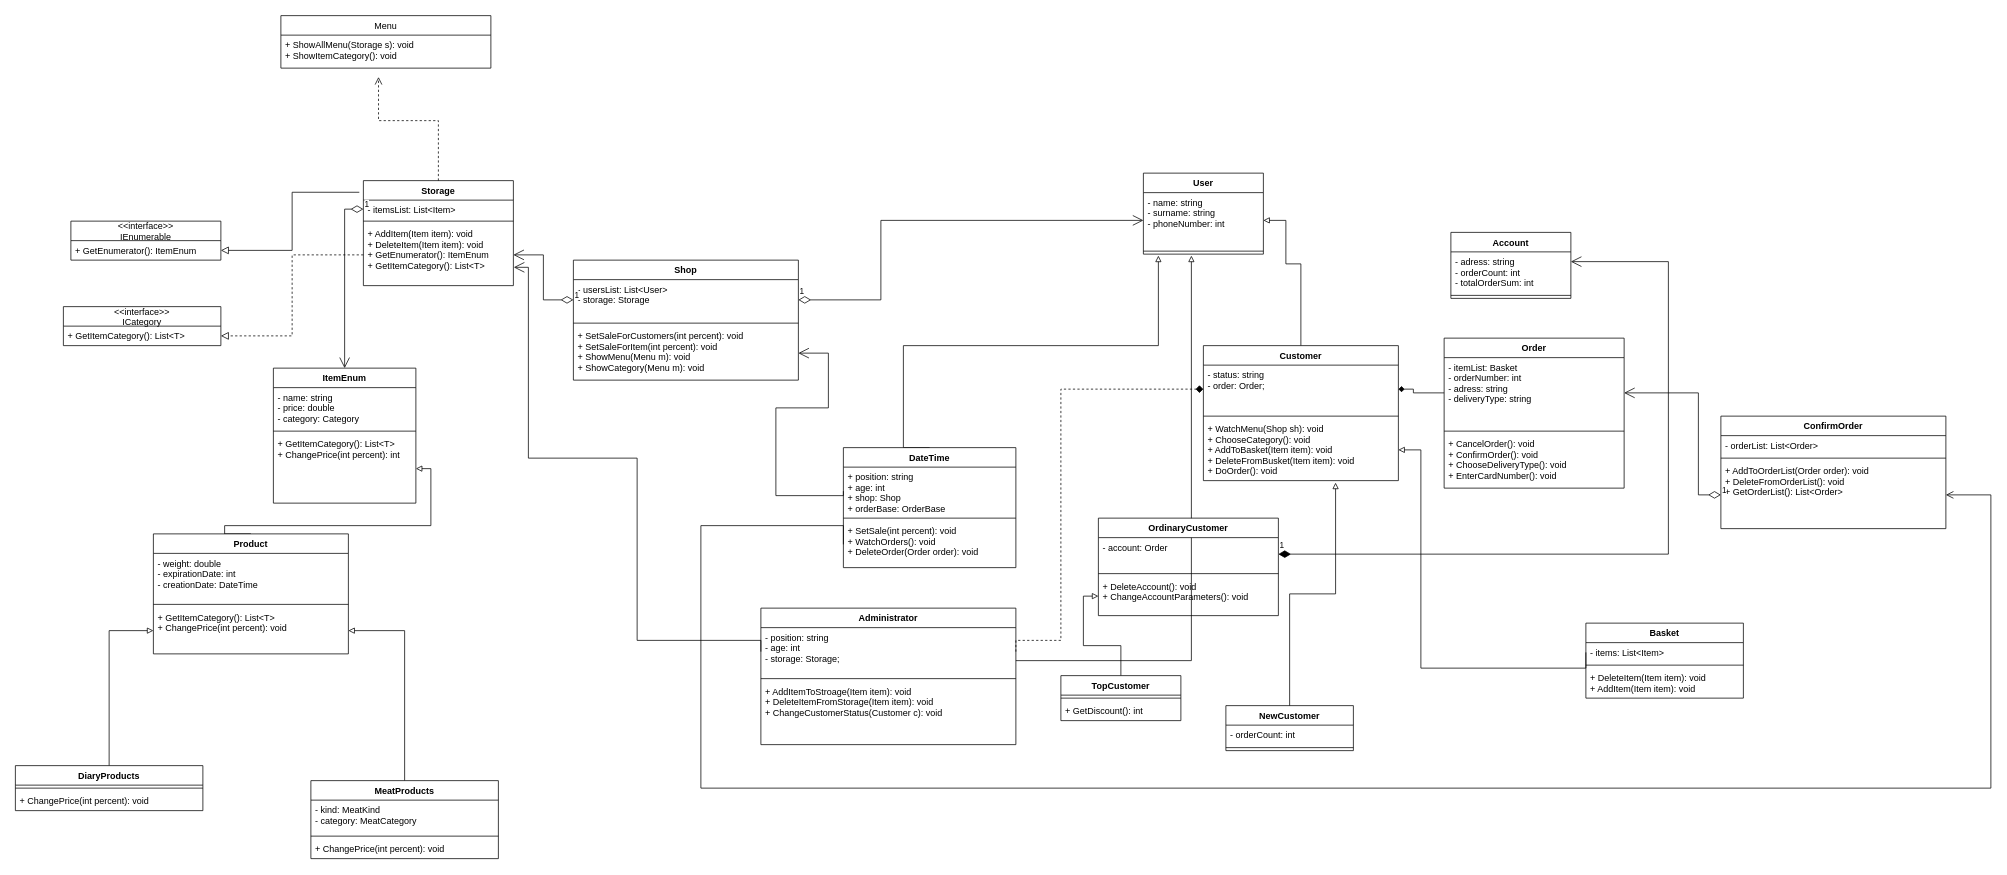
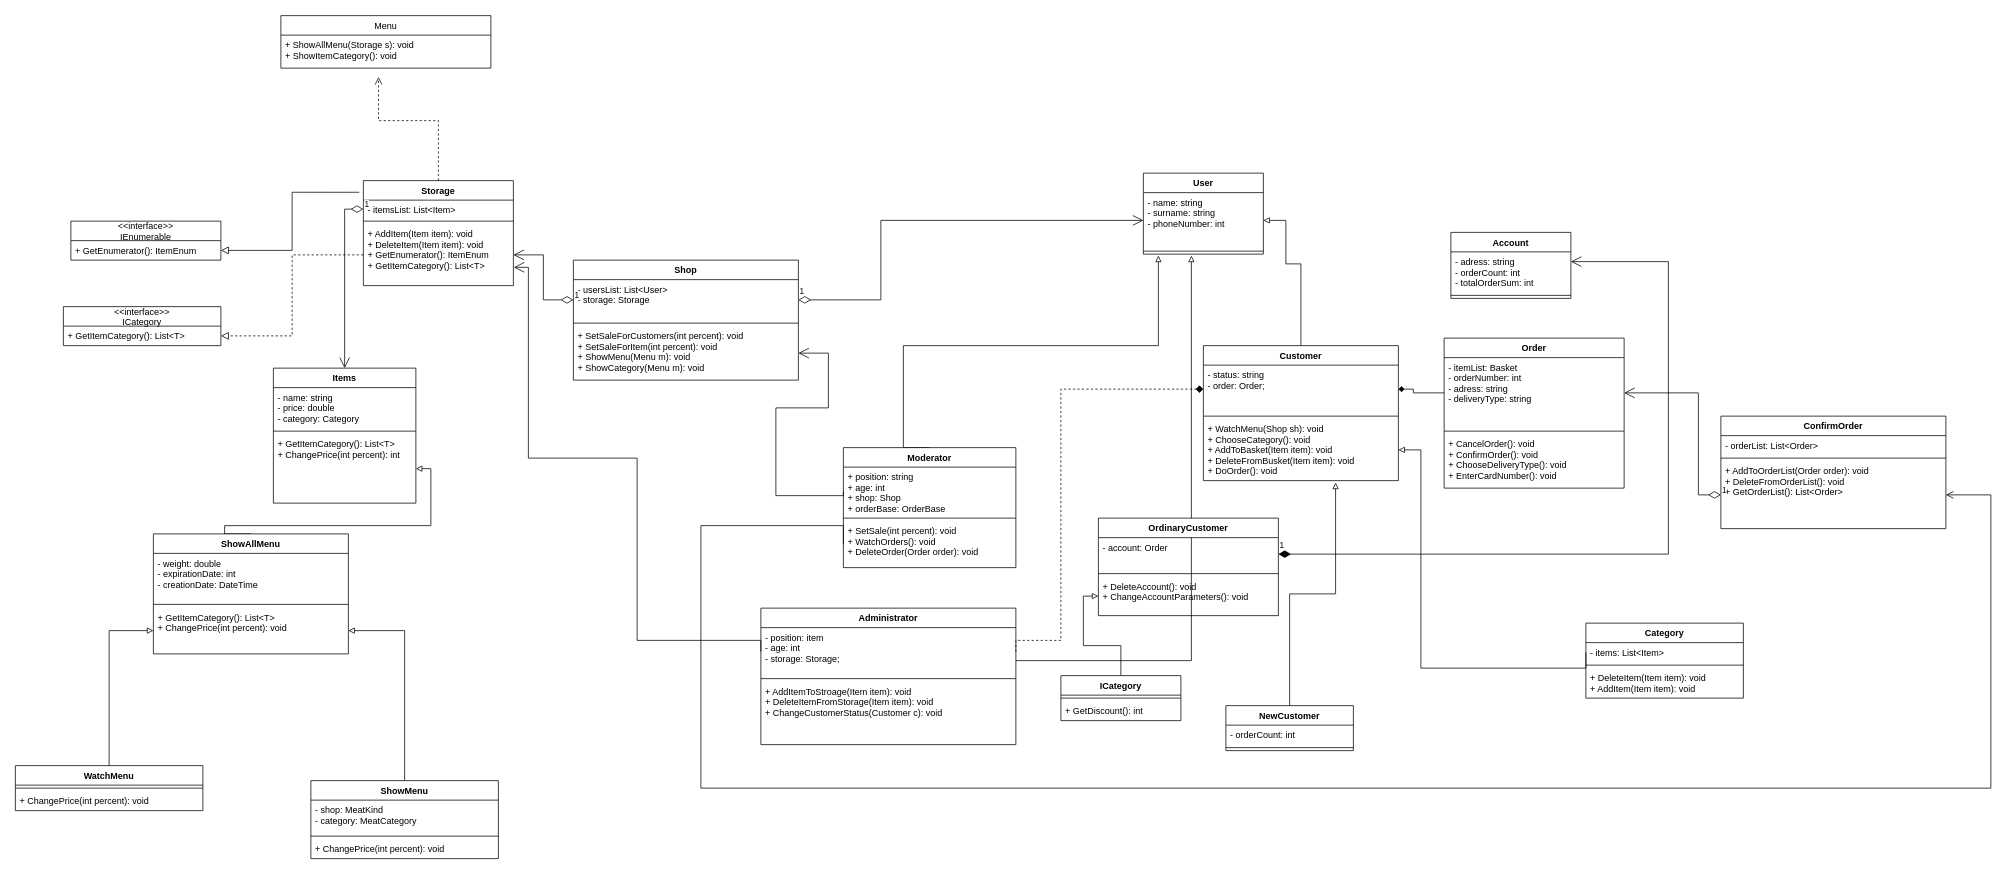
node "ItemEnum": label "ItemEnum" -> "Items"
node "DateTime": label "DateTime" -> "Moderator"
node "Product": label "Product" -> "ShowAllMenu"
node "Basket": label "Basket" -> "Category"
node "- position: string - age: int - storage: Storage;": label "- position: string - age: int - storage: Storage;" -> "- position: item - age: int - storage: Storage;"
node "TopCustomer": label "TopCustomer" -> "ICategory"
node "DiaryProducts": label "DiaryProducts" -> "WatchMenu"
node "MeatProducts": label "MeatProducts" -> "ShowMenu"
node "- kind: MeatKind - category: MeatCategory": label "- kind: MeatKind - category: MeatCategory" -> "- shop: MeatKind - category: MeatCategory"
